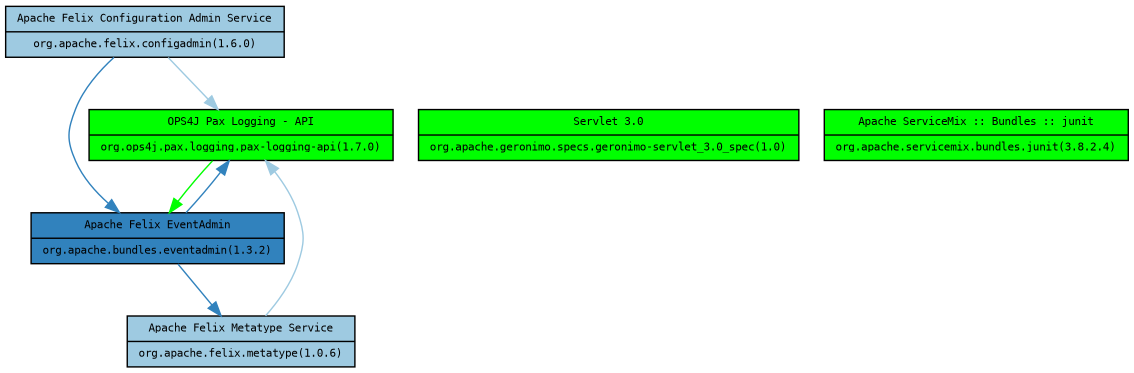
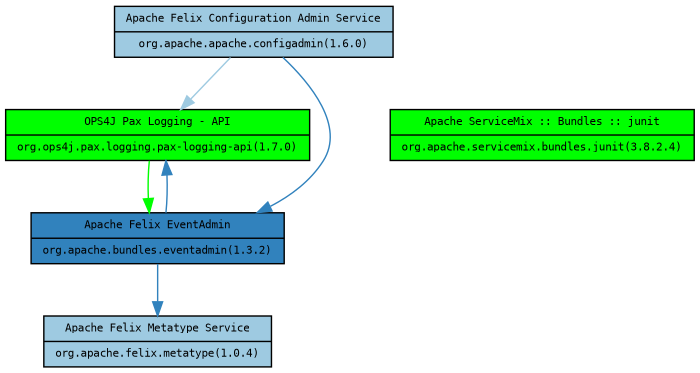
node "Apache Felix Configuration Admin Service": text "org.apache.felix.configadmin(1.6.0)" -> "org.apache.apache.configadmin(1.6.0)"
node "Servlet 3.0": removed
edge "Apache Felix Metatype Service" -> "OPS4J Pax Logging - API": removed
node "Apache Felix Metatype Service": text "org.apache.felix.metatype(1.0.6)" -> "org.apache.felix.metatype(1.0.4)"
